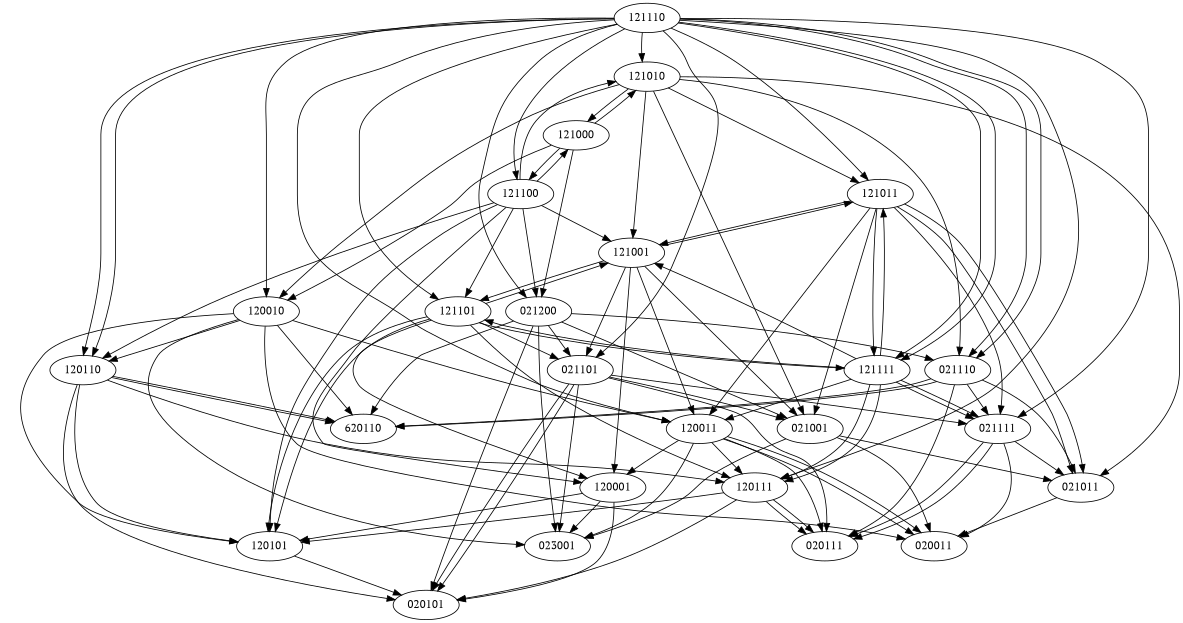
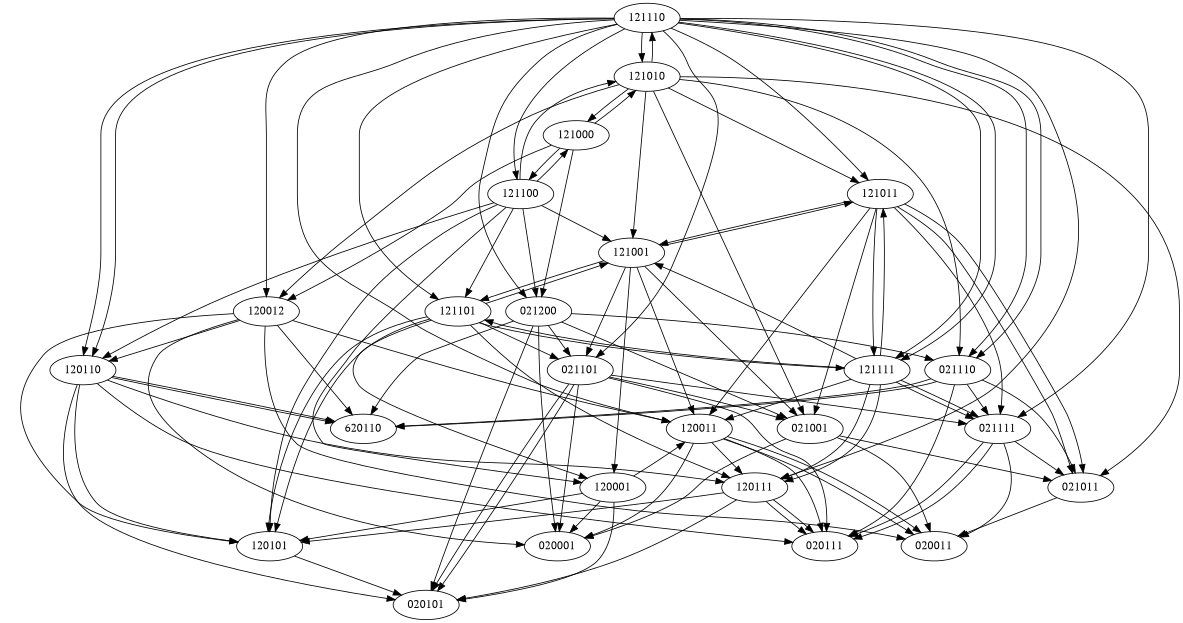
edge "121010" -> "121110": added
node "120010": label "120010" -> "120012"
edge "120011" -> "120001": reversed
edge "120110" -> "020111": added
node "023001": label "023001" -> "020001"
